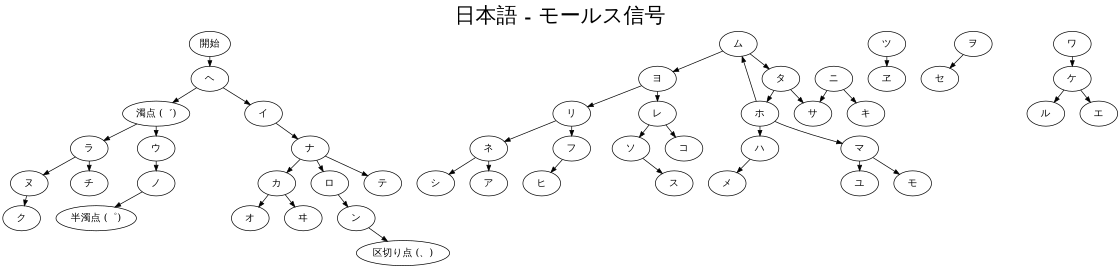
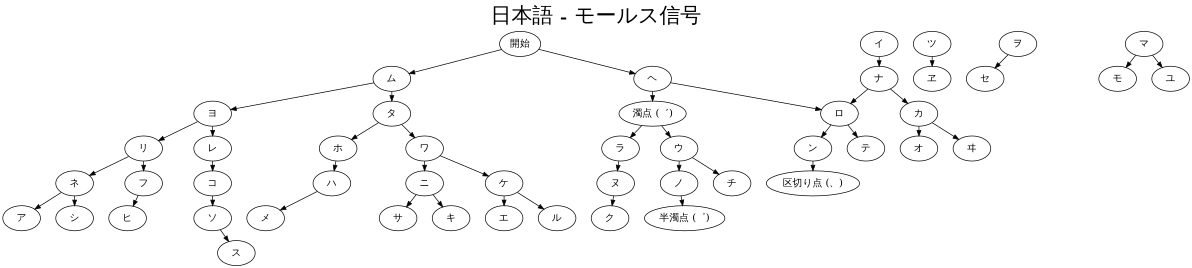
edge "ホ" -> "ム": now "開始" -> "ム"
edge "タ" -> "サ": now "タ" -> "ワ"
edge "ヘ" -> "イ": now "ヘ" -> "ロ"
edge "レ" -> "ソ": now "コ" -> "ソ"
edge "ホ" -> "マ": removed
edge "ラ" -> "チ": now "ウ" -> "チ"
edge "ワ" -> "ニ": added
edge "ナ" -> "テ": now "ロ" -> "テ"
